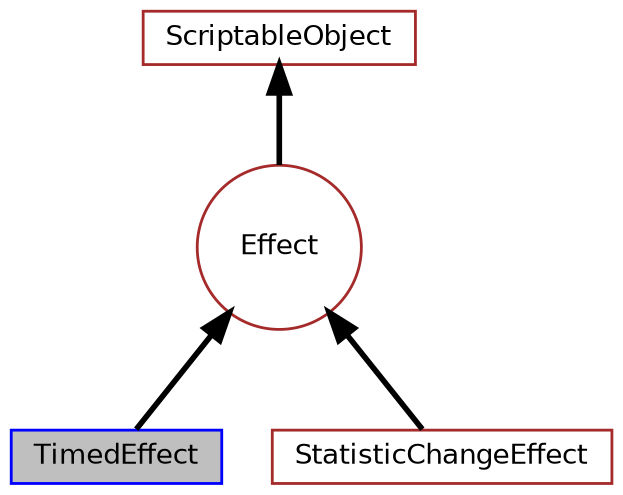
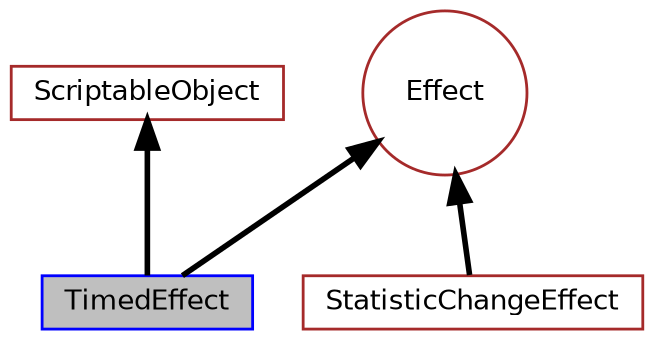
edge "Effect" -> "ScriptableObject": now "TimedEffect" -> "ScriptableObject"
